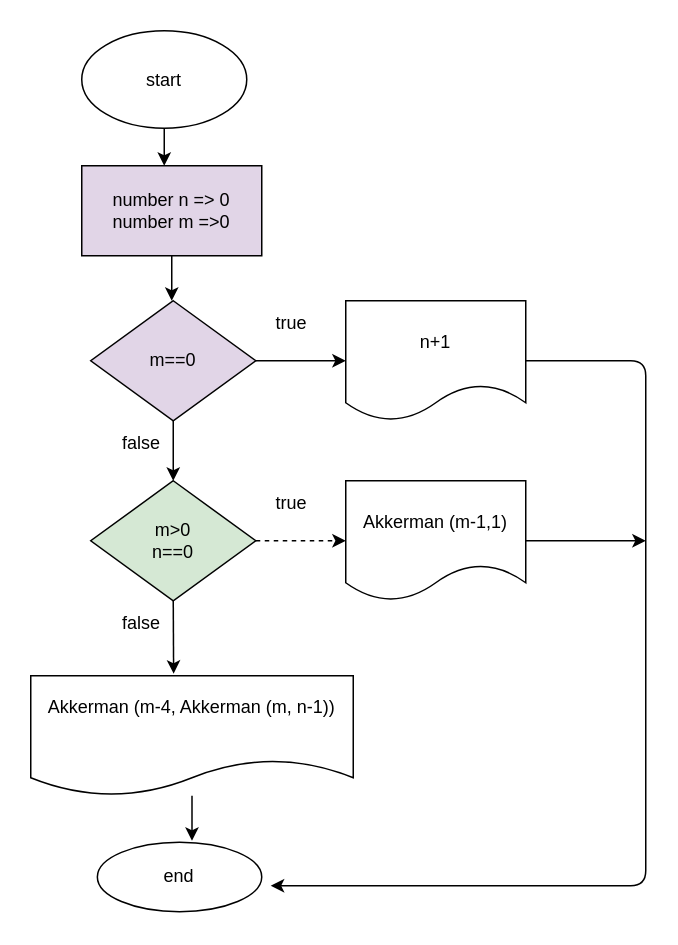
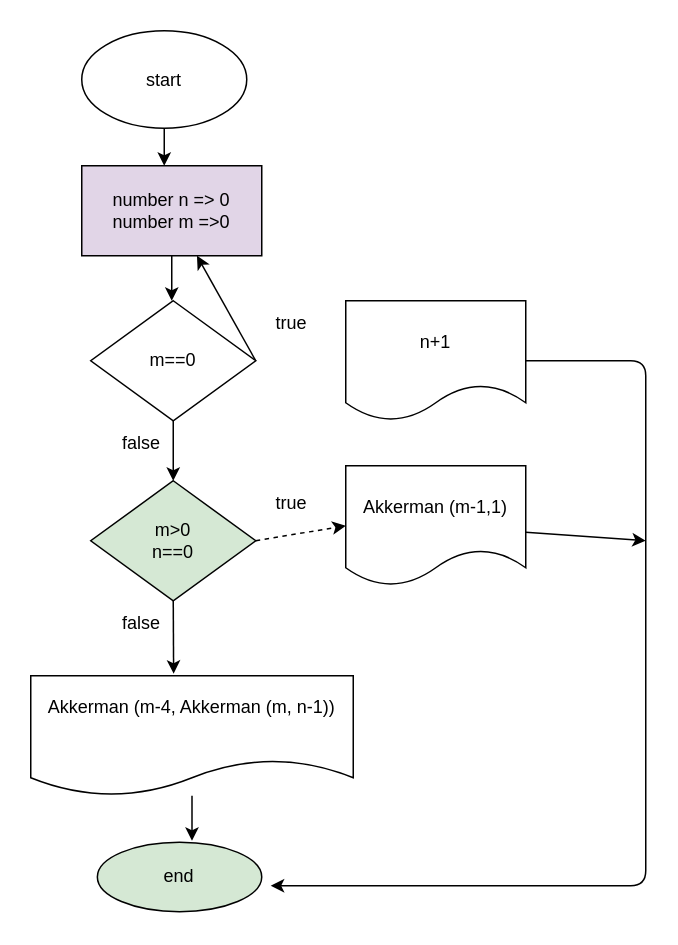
node "m==0": fillcolor #e1d5e7 -> #ffffff
edge "m==0" -> "n+1": now "m==0" -> "number n => 0 number m =>0"
node "Akkerman (m-1,1)": moved (436, 541) -> (436, 526)
node "end": fillcolor #ffffff -> #d5e8d4
